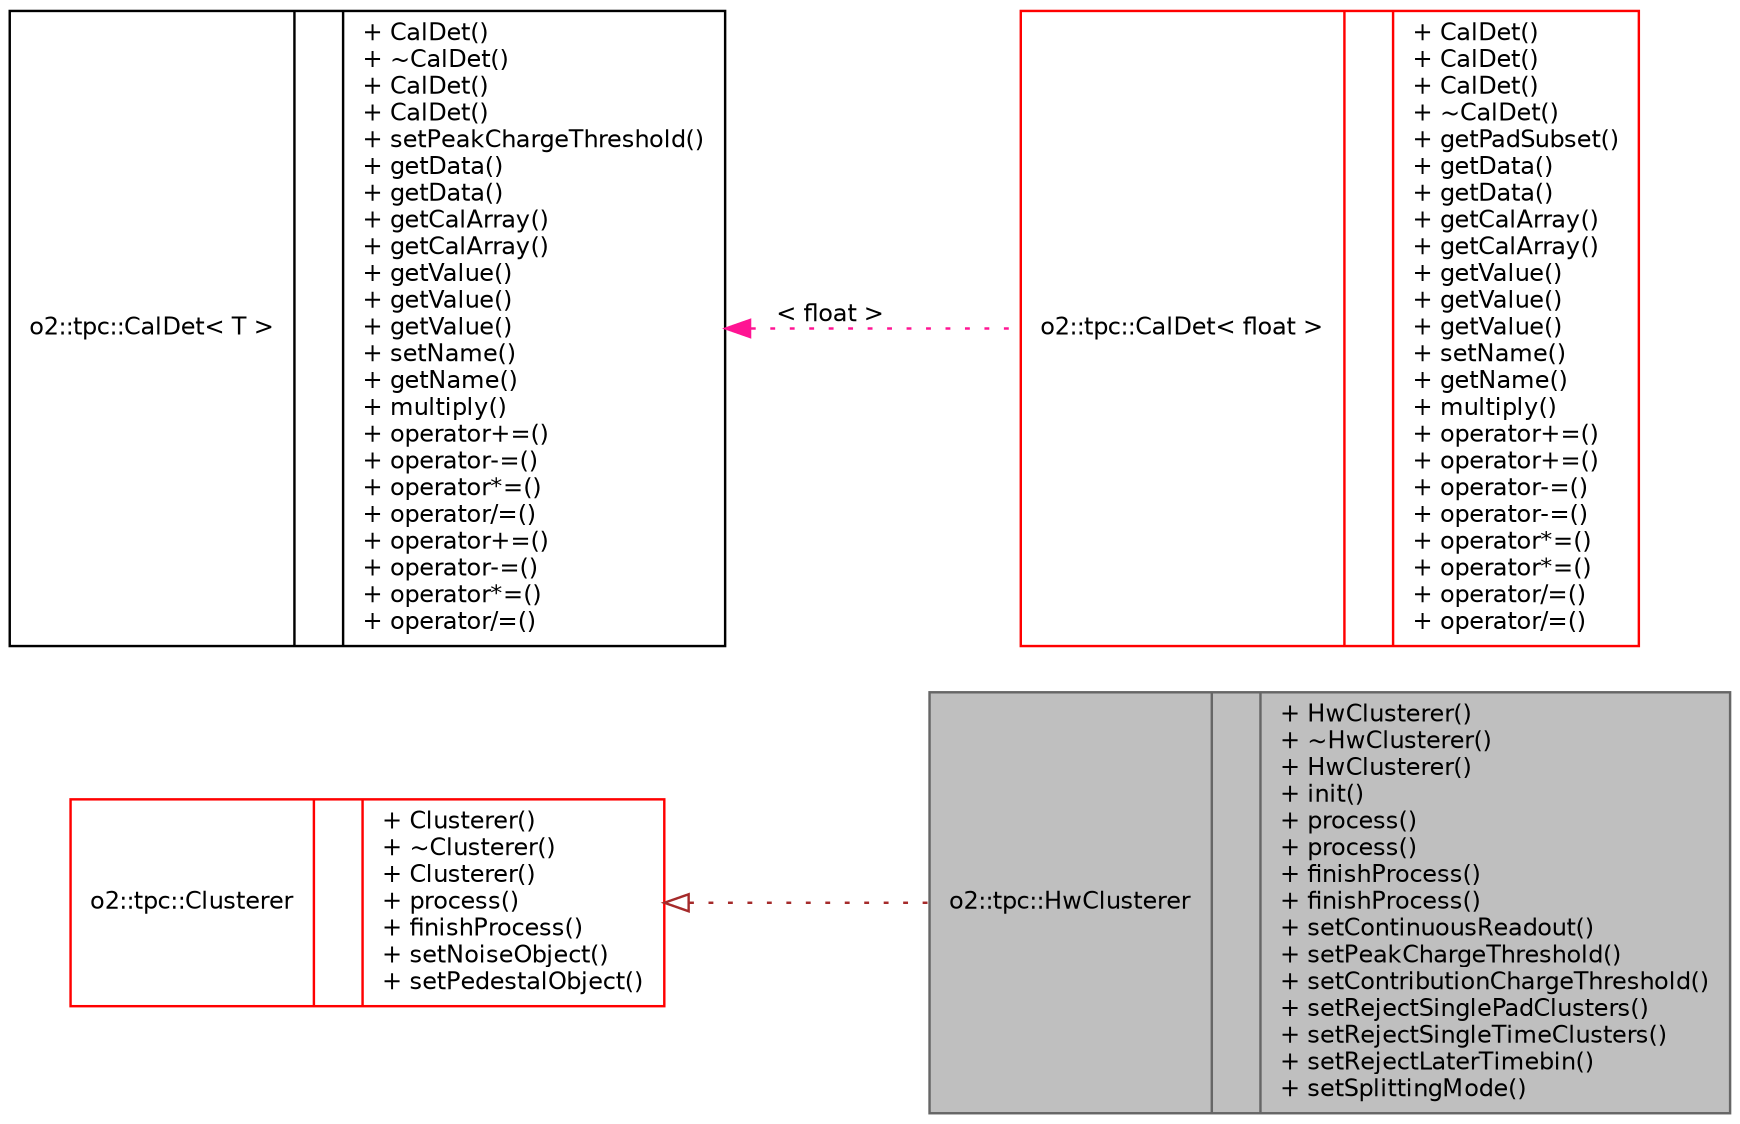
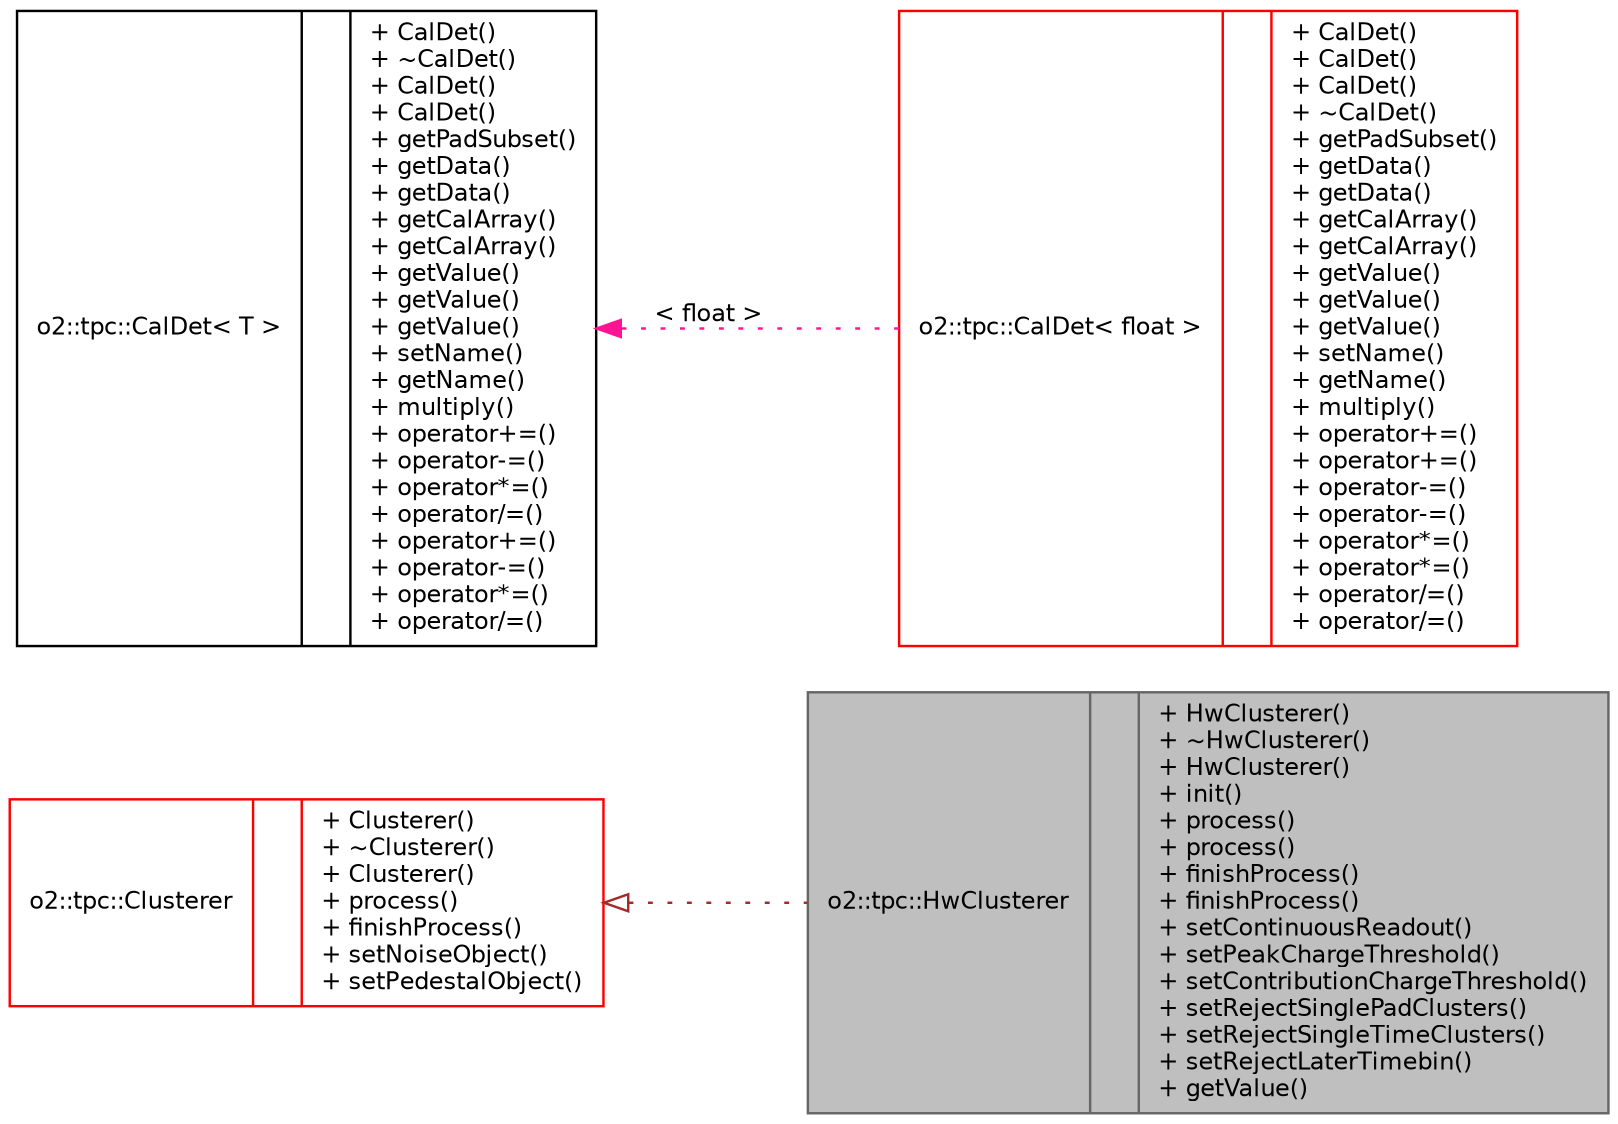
node "o2::tpc::CalDet< T >": text "+ setPeakChargeThreshold()" -> "+ getPadSubset()"
node "o2::tpc::HwClusterer": text "+ setSplittingMode()" -> "+ getValue()"
